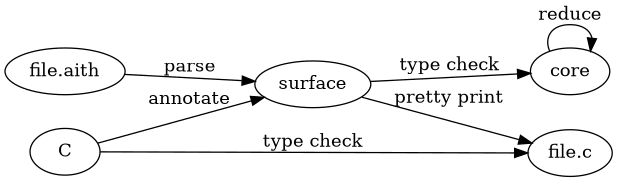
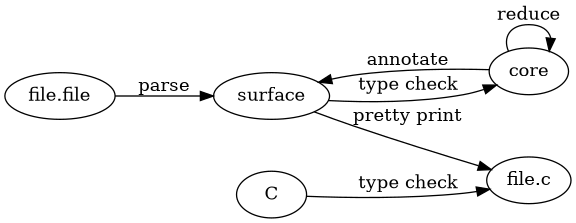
node "file.aith": label "file.aith" -> "file.file"
edge "C" -> "surface": now "core" -> "surface"
